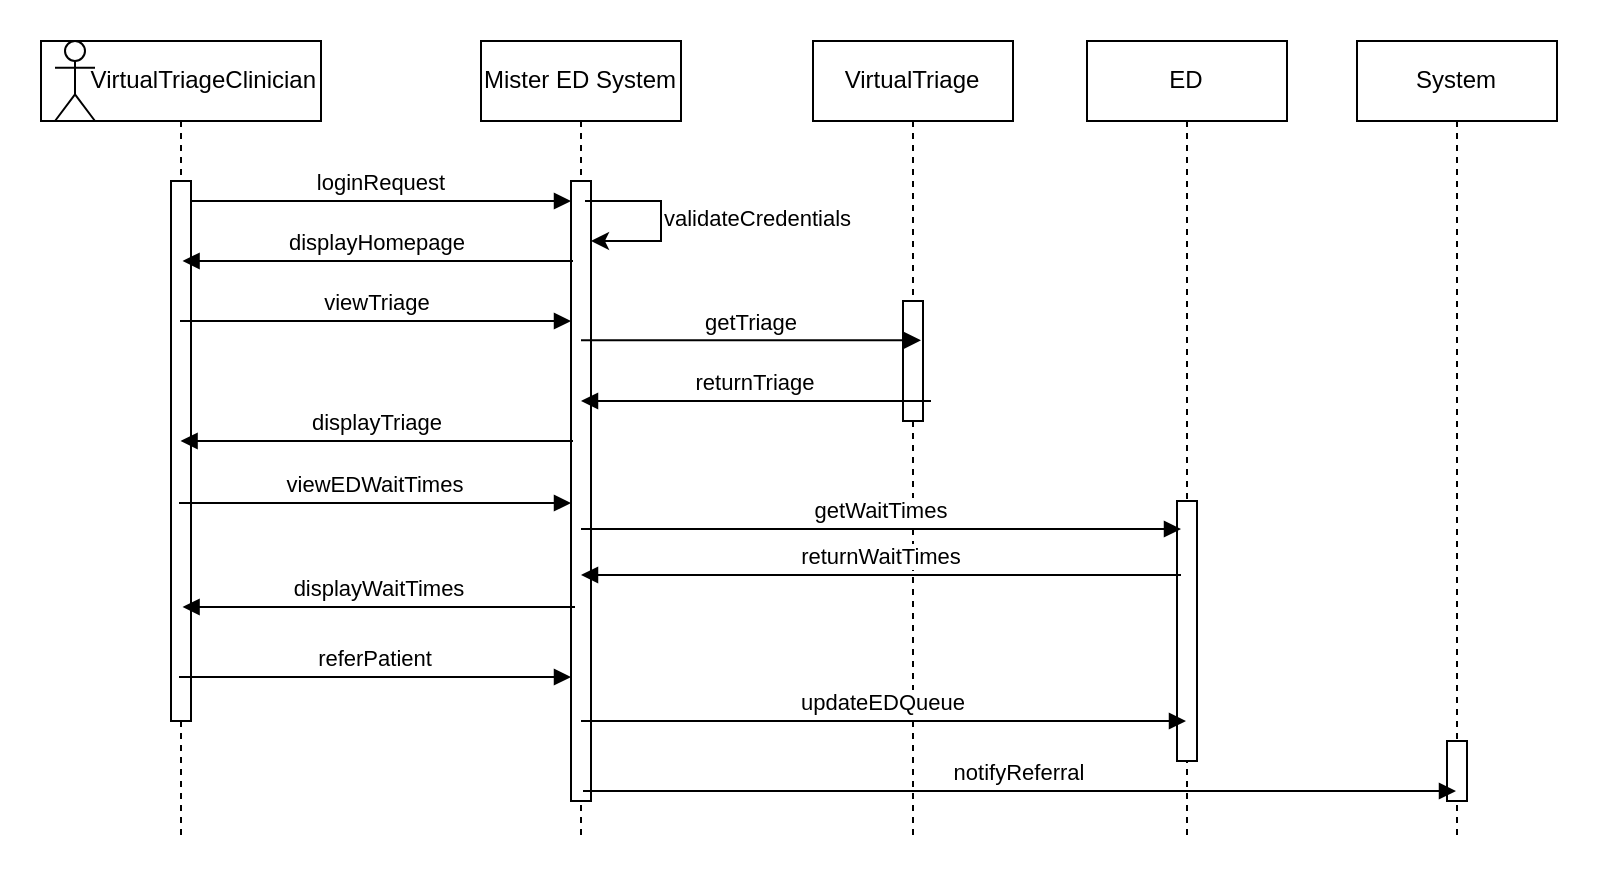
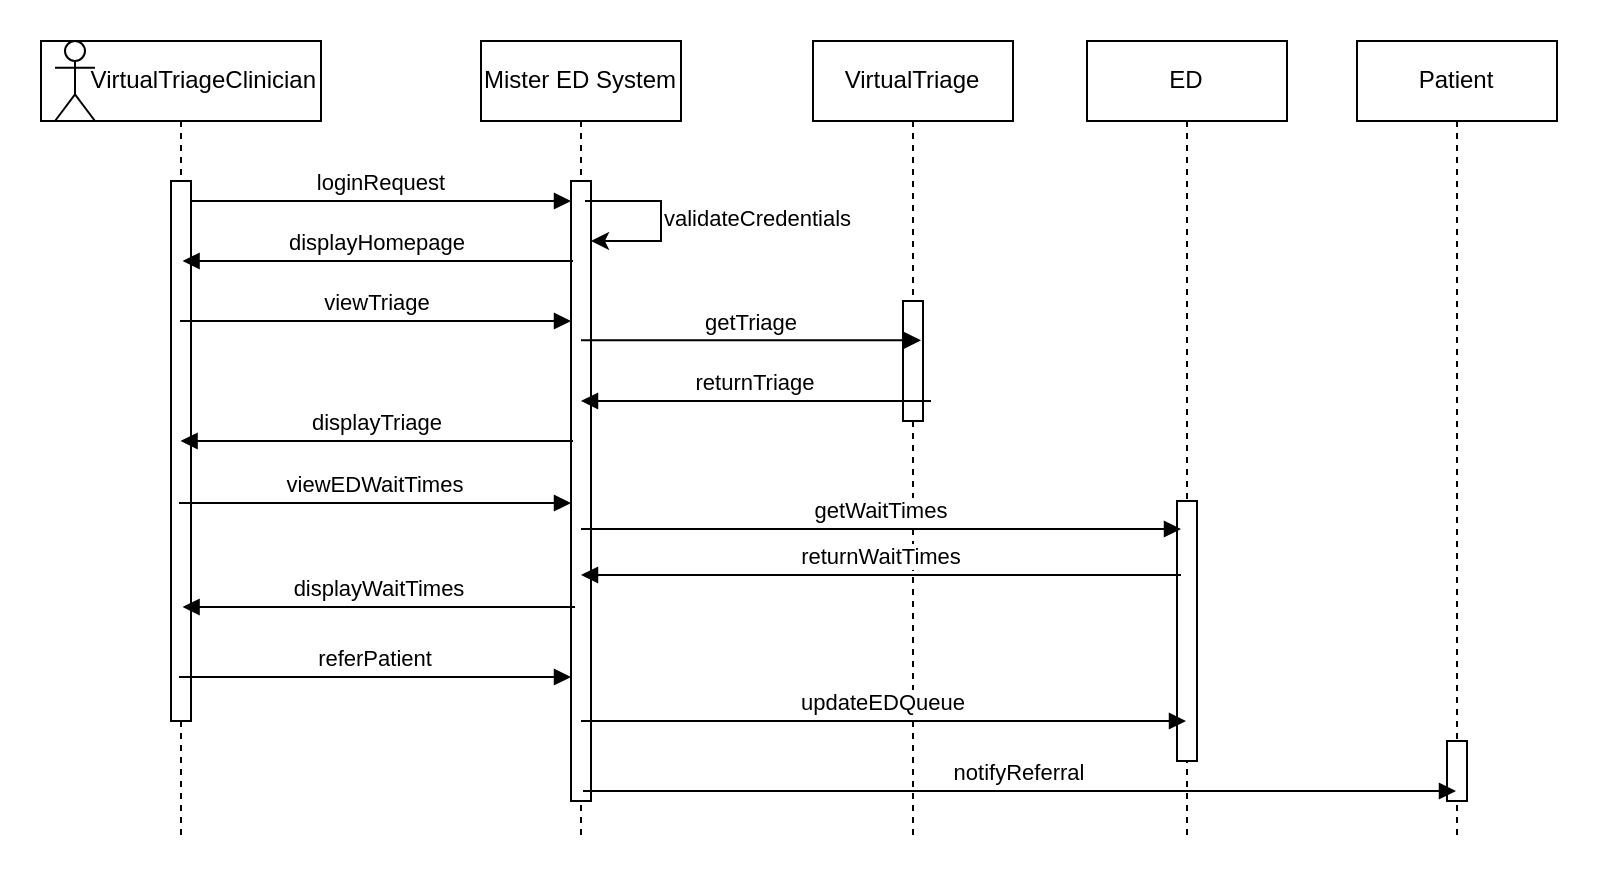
node "System": label "System" -> "Patient"
